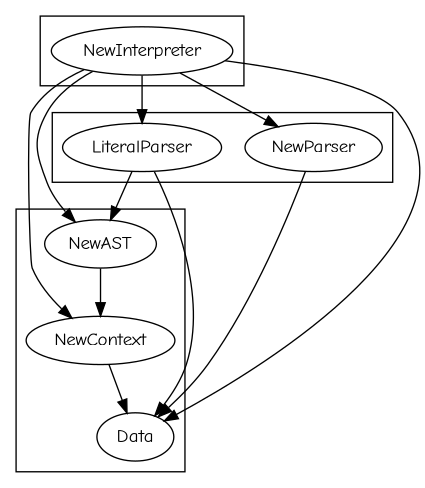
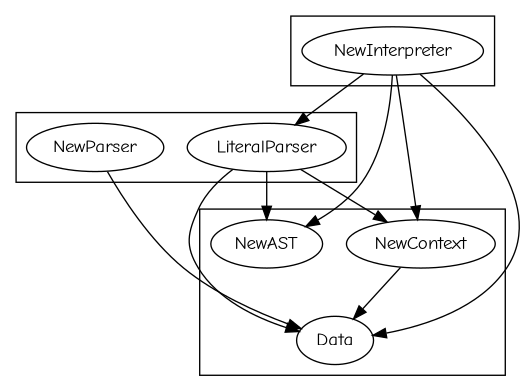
edge "NewInterpreter" -> "NewParser": removed
edge "NewAST" -> "NewContext": now "LiteralParser" -> "NewContext"
